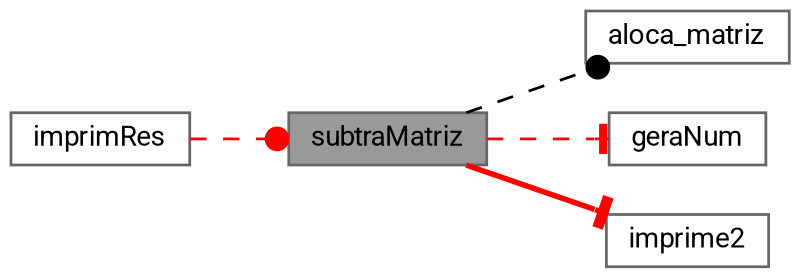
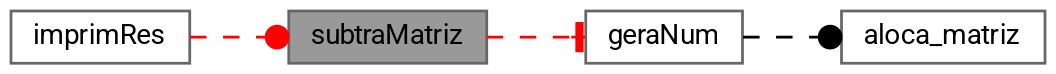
edge "subtraMatriz" -> "aloca_matriz": now "geraNum" -> "aloca_matriz"
node "imprime2": removed
